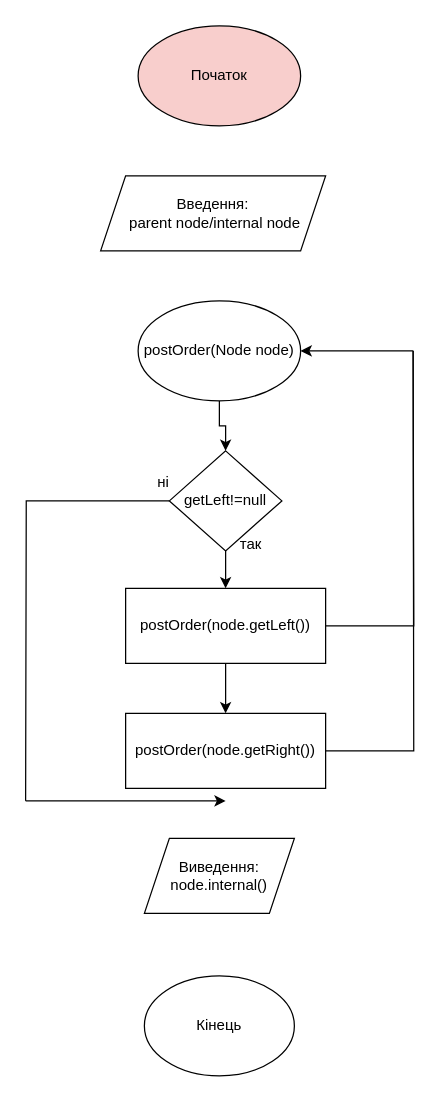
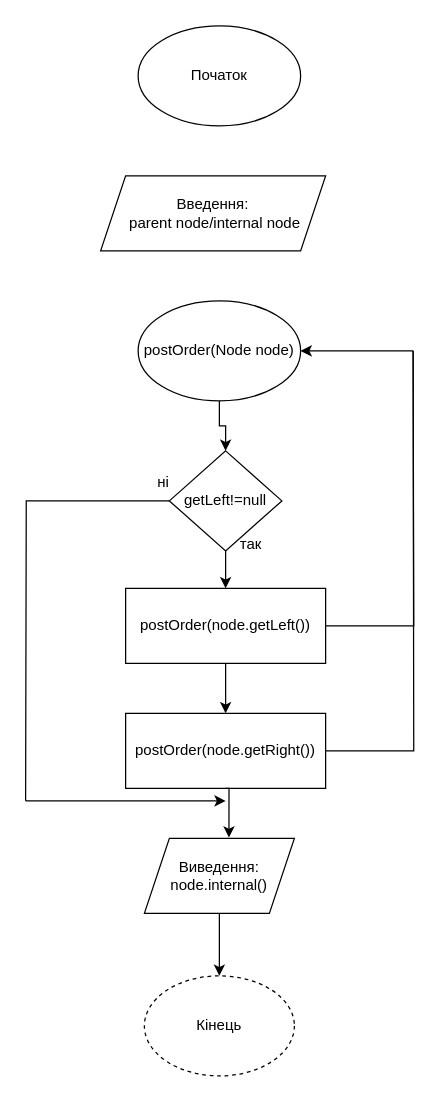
node "Початок": fillcolor #f8cecc -> #ffffff
edge "postOrder(node.getRight())" -> "Виведення: node.internal()": added
edge "Виведення: node.internal()" -> "Кінець": added
node "Кінець": style solid -> dashed
